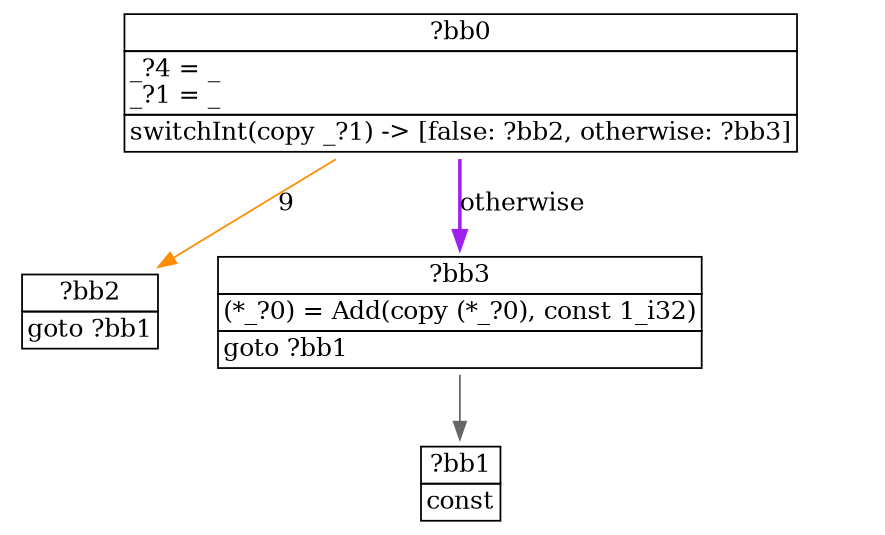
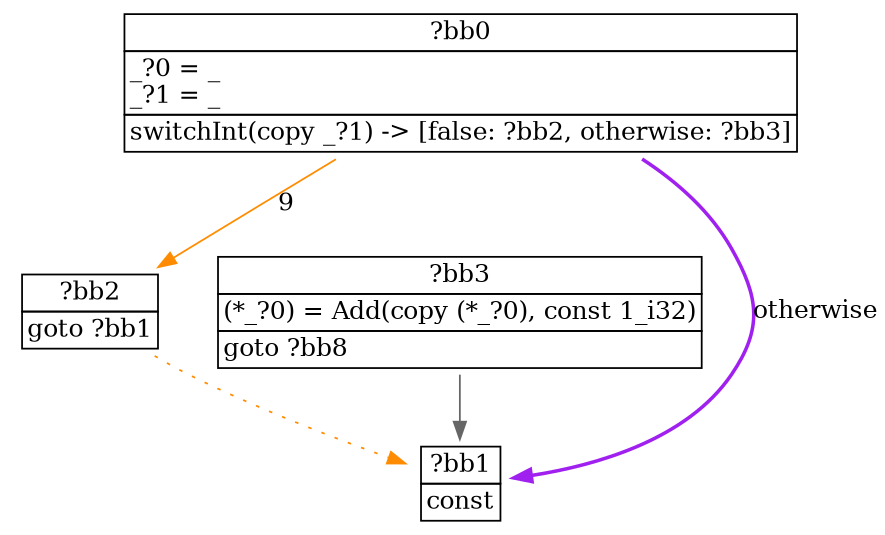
node "?bb0": text "_?4 = _" -> "_?0 = _"
edge "?bb0" -> "?bb3": now "?bb0" -> "?bb1"
node "?bb3": text "goto ?bb1" -> "goto ?bb8"
edge "?bb2" -> "?bb1": added
